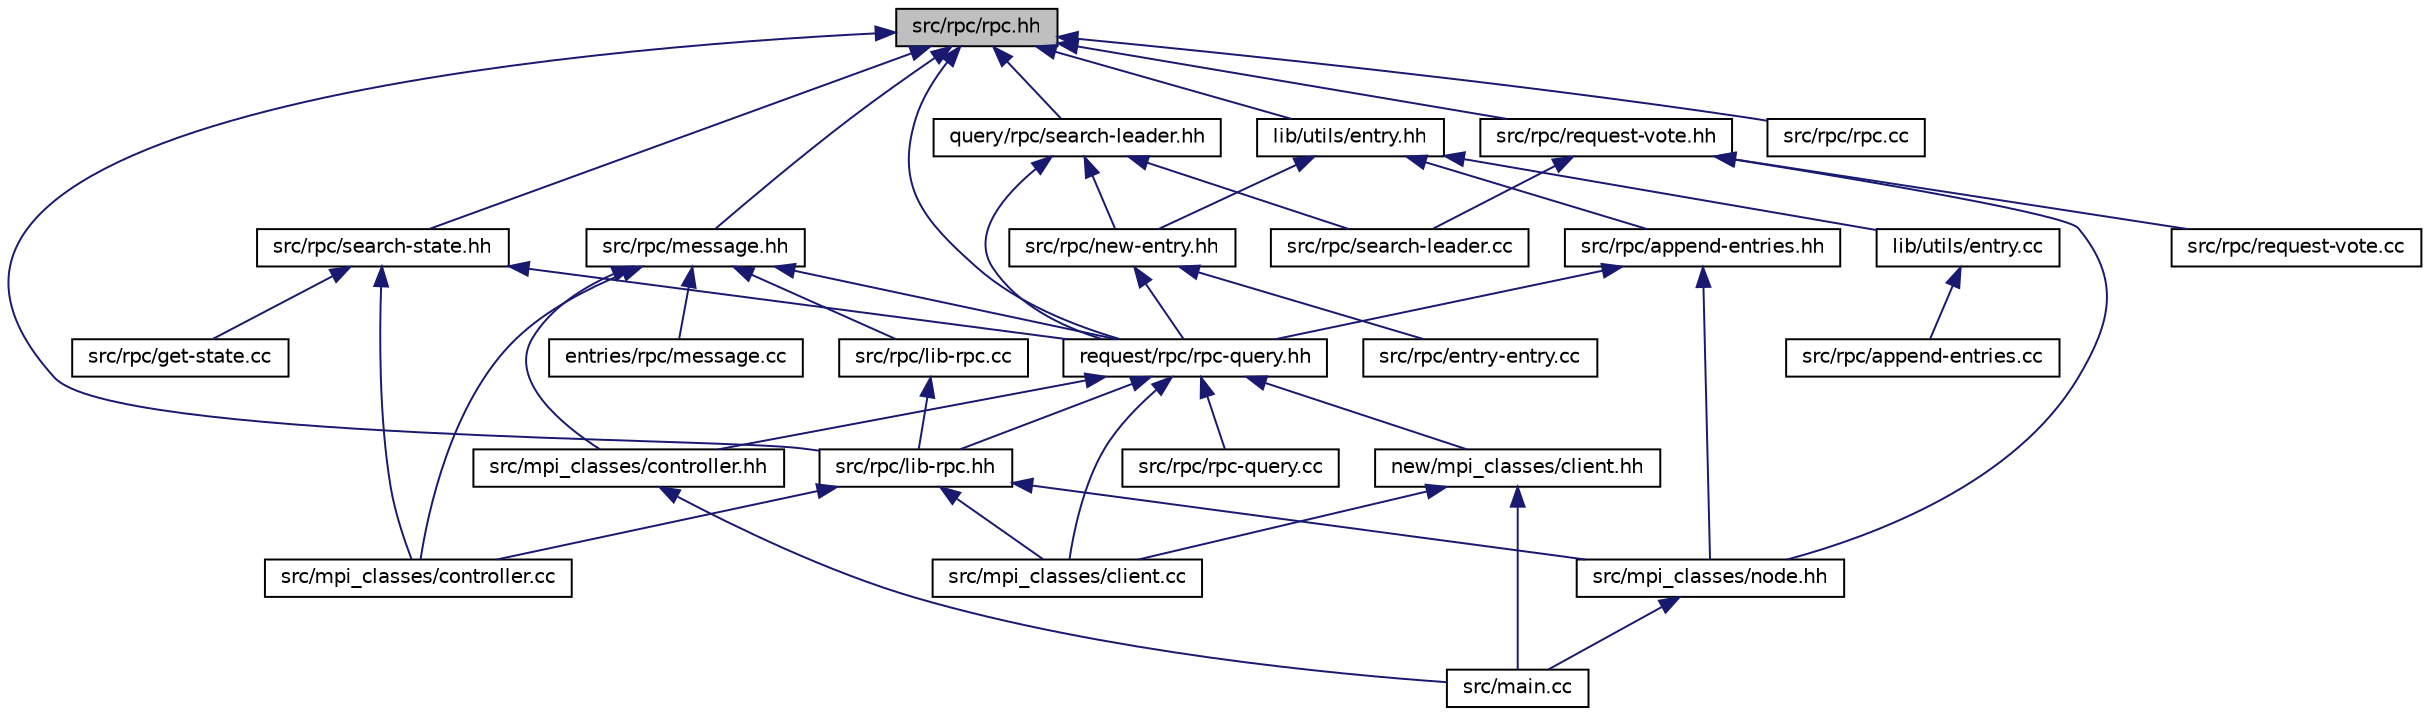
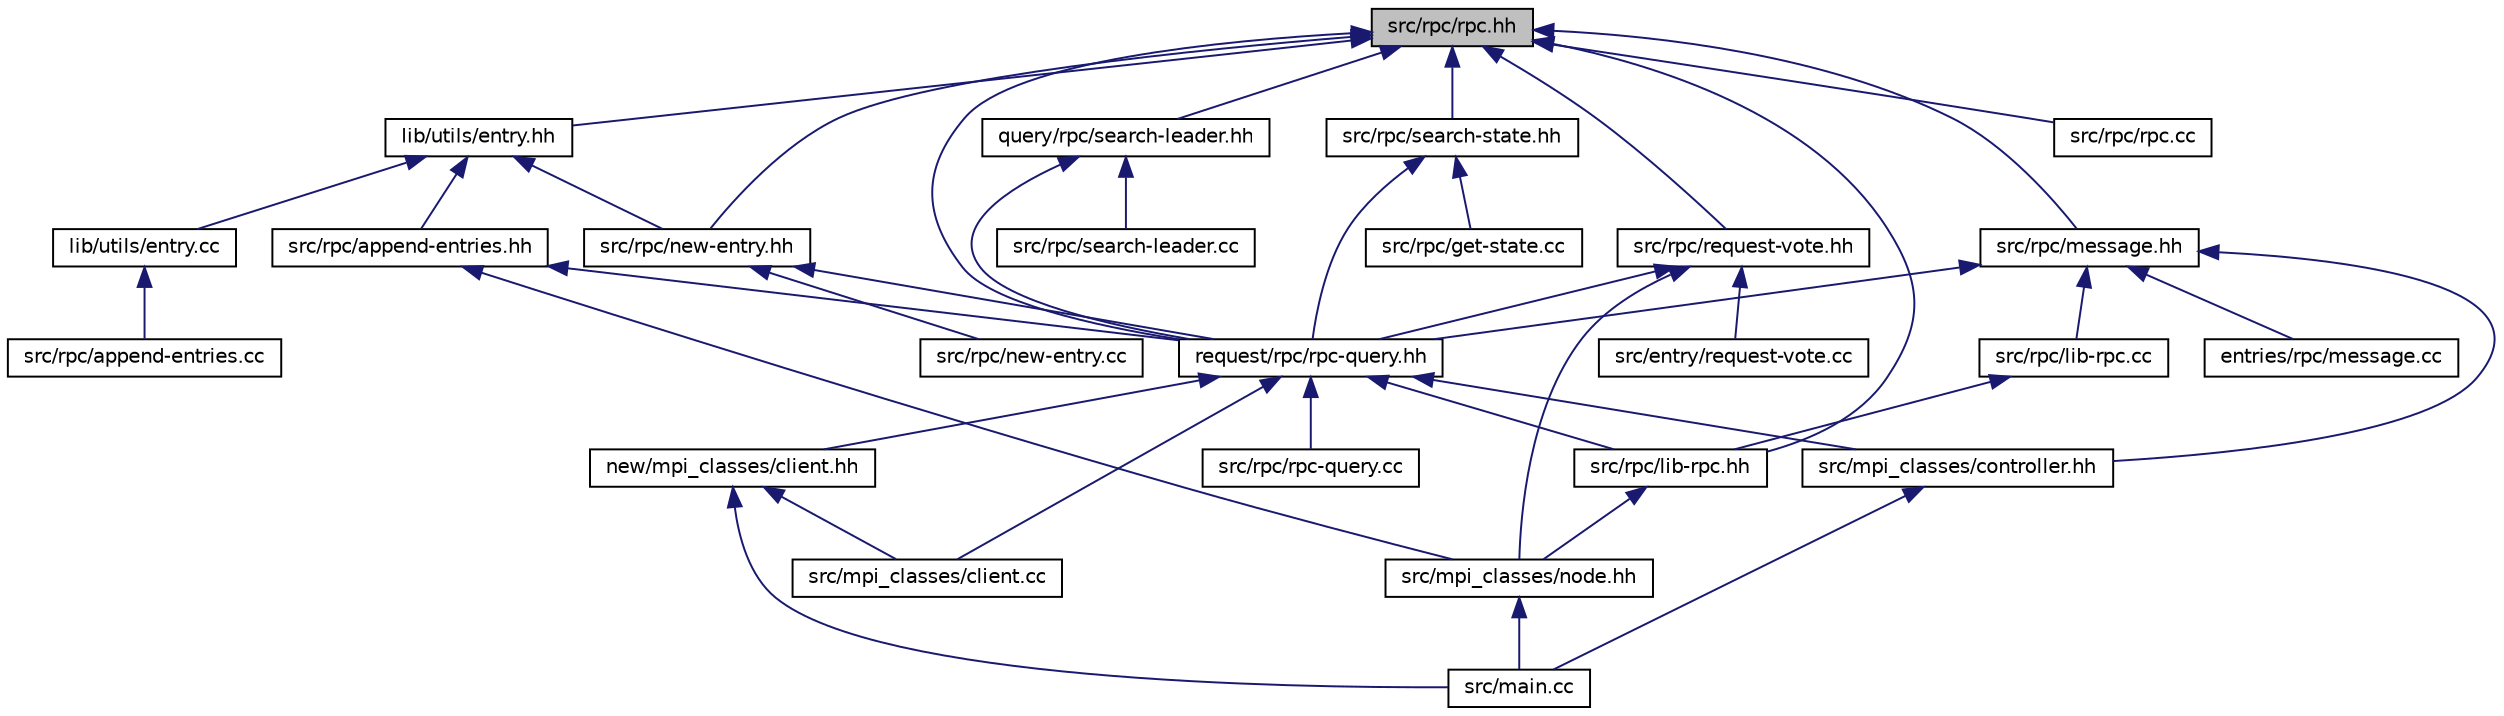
edge "src/rpc/search-leader.cc" -> "src/rpc/request-vote.hh": now "request/rpc/rpc-query.hh" -> "src/rpc/request-vote.hh"
edge "src/rpc/new-entry.hh" -> "query/rpc/search-leader.hh": now "src/rpc/new-entry.hh" -> "src/rpc/rpc.hh"
node "src/rpc/request-vote.cc": label "src/rpc/request-vote.cc" -> "src/entry/request-vote.cc"
node "src/rpc/entry-entry.cc": label "src/rpc/entry-entry.cc" -> "src/rpc/new-entry.cc"
edge "src/mpi_classes/client.cc" -> "src/rpc/lib-rpc.hh": removed
node "src/mpi_classes/controller.cc": removed
